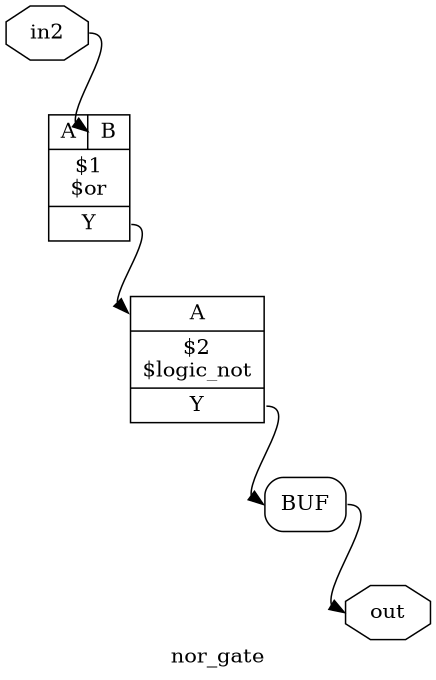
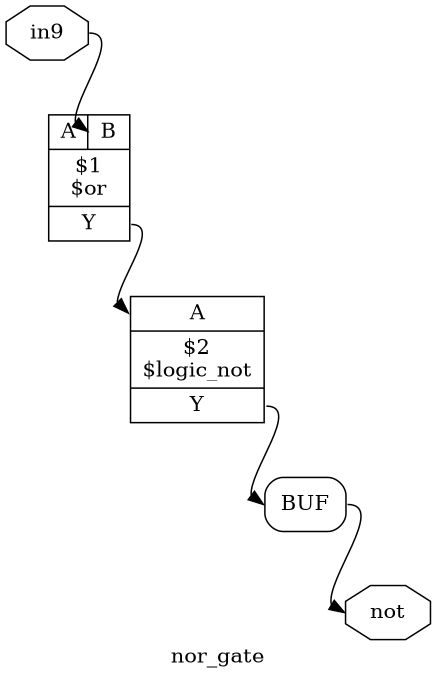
node "in2": label "in2" -> "in9"
node "out": label "out" -> "not"
